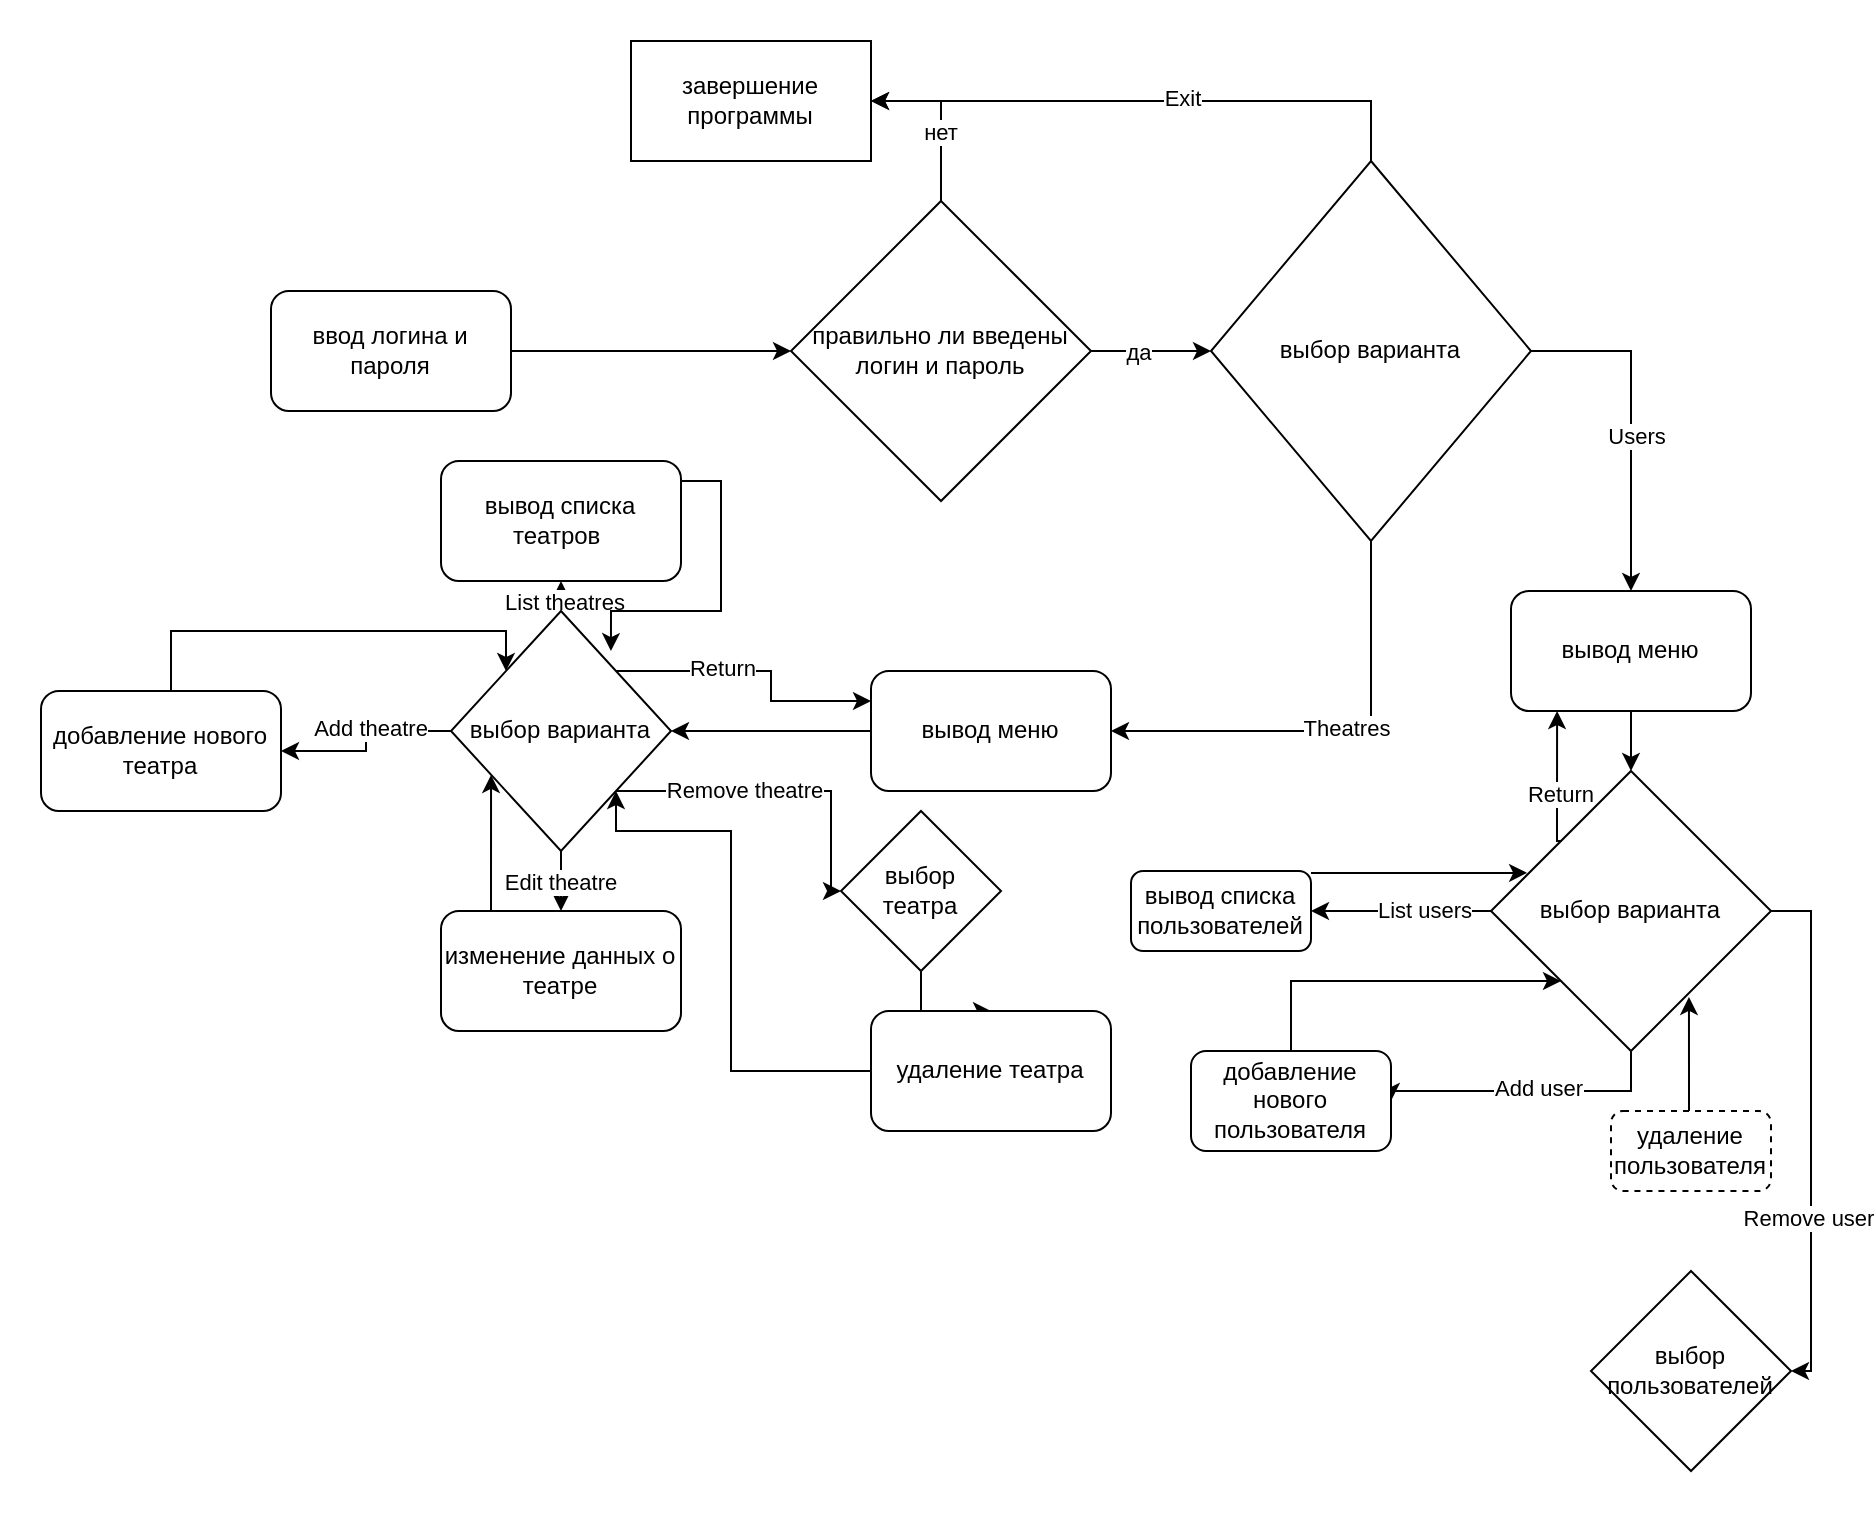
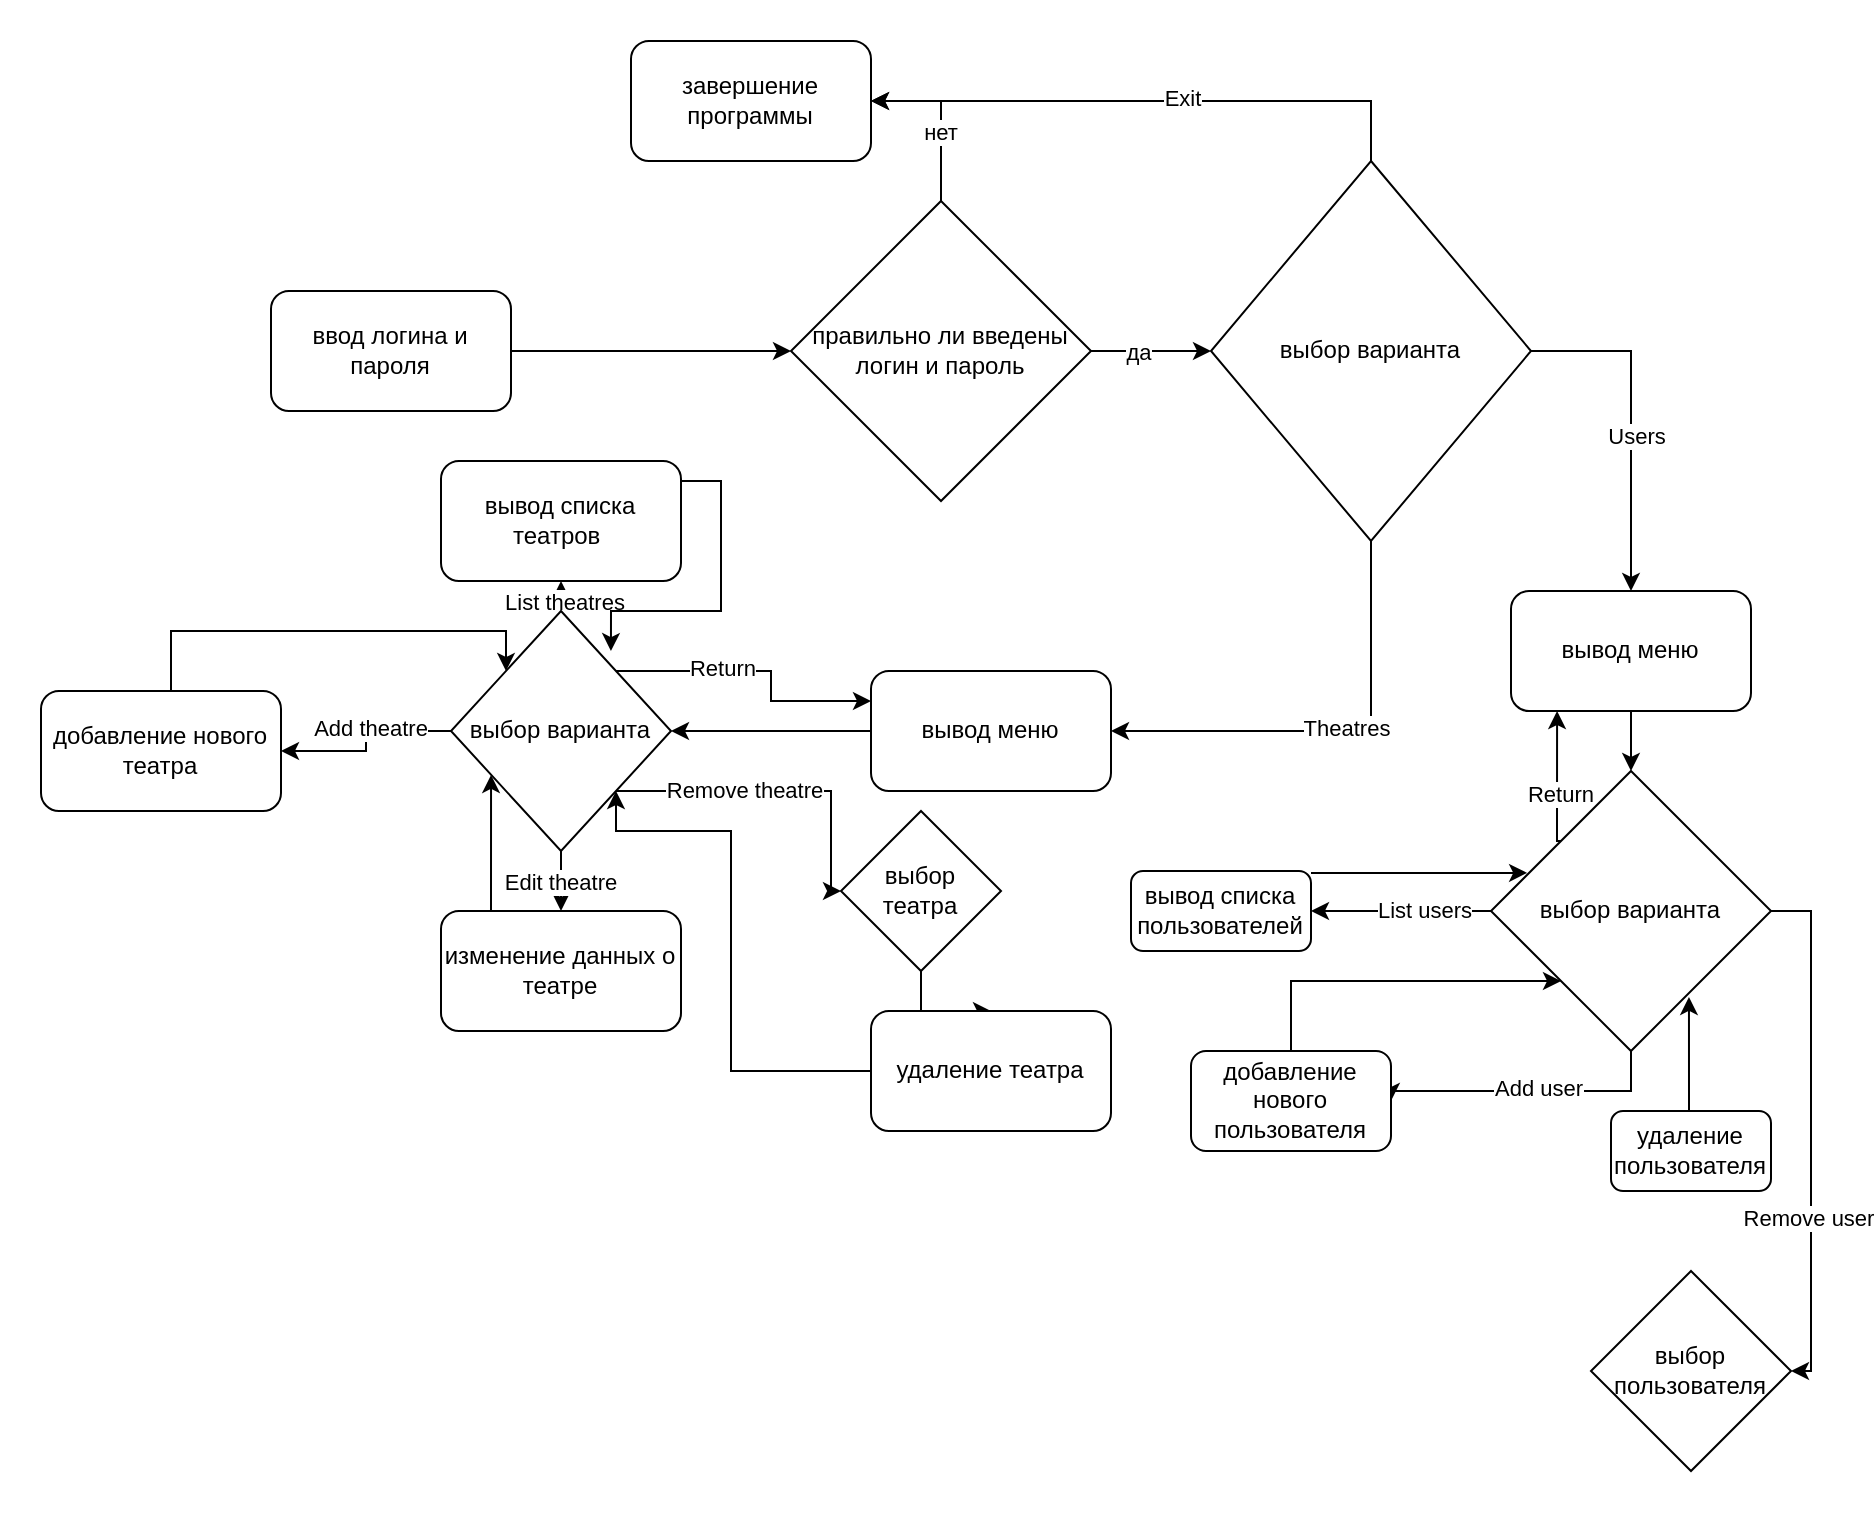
node "завершение программы": shape rectangle -> rounded rectangle
node "удаление пользователя": style dashed -> solid
node "выбор пользователей": label "выбор пользователей" -> "выбор пользователя"
